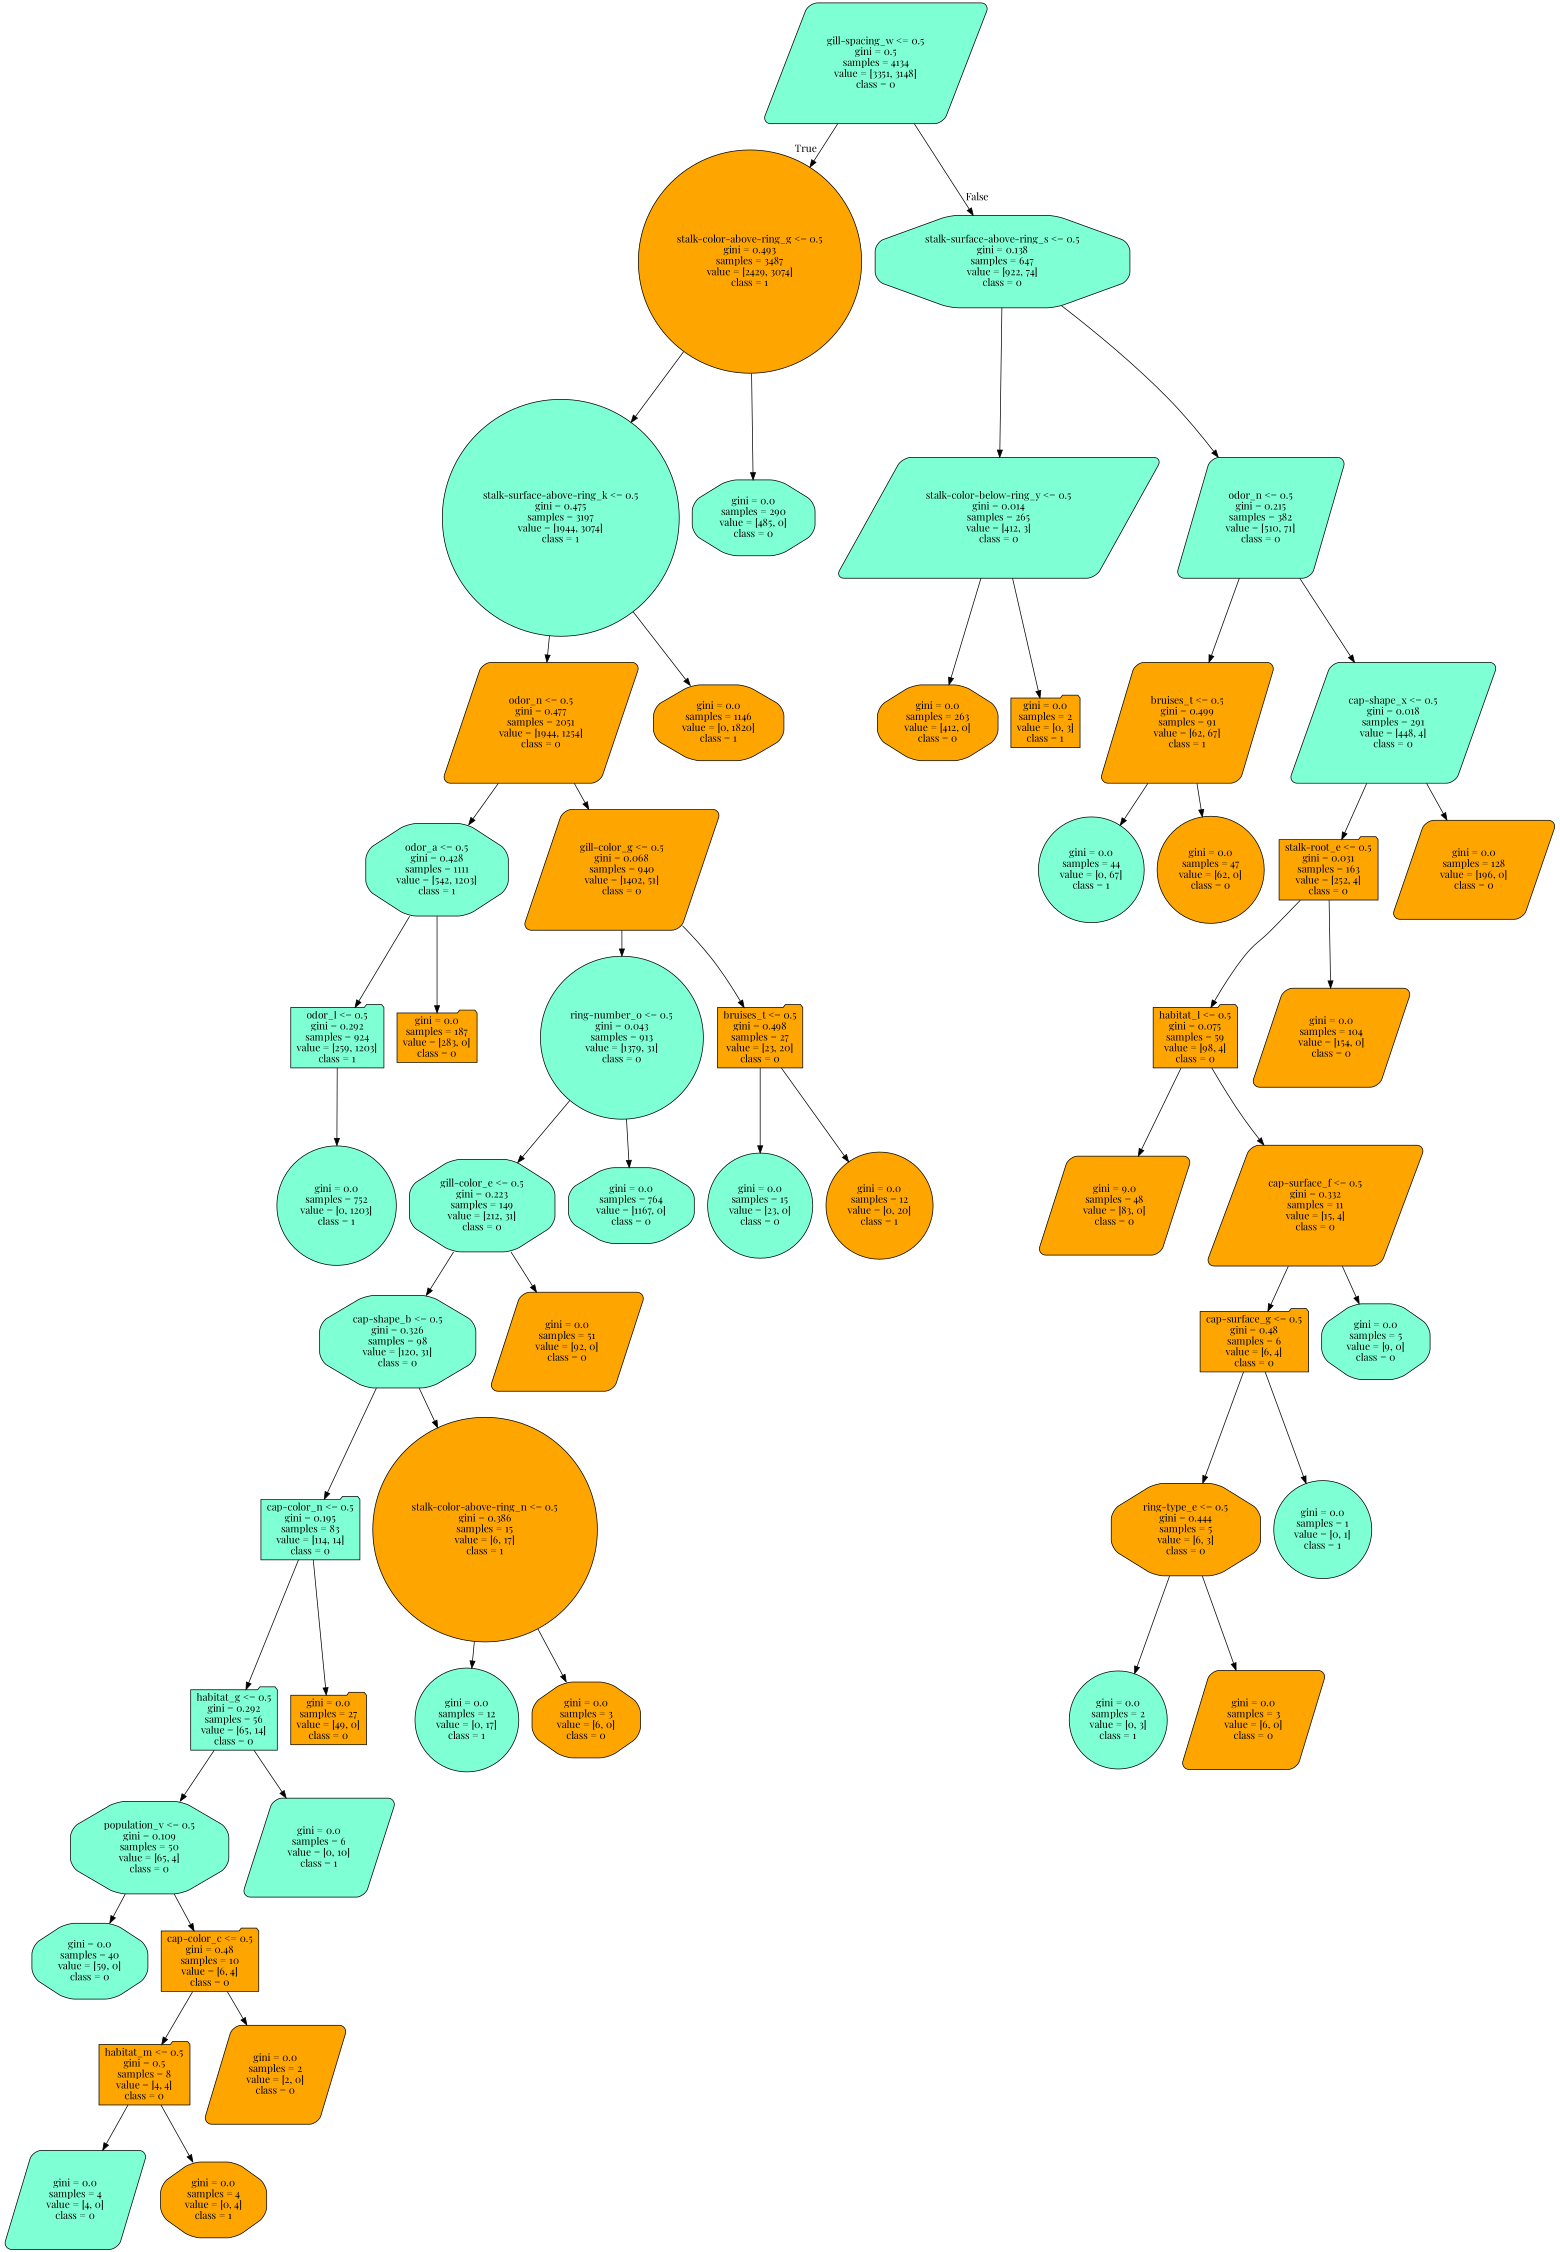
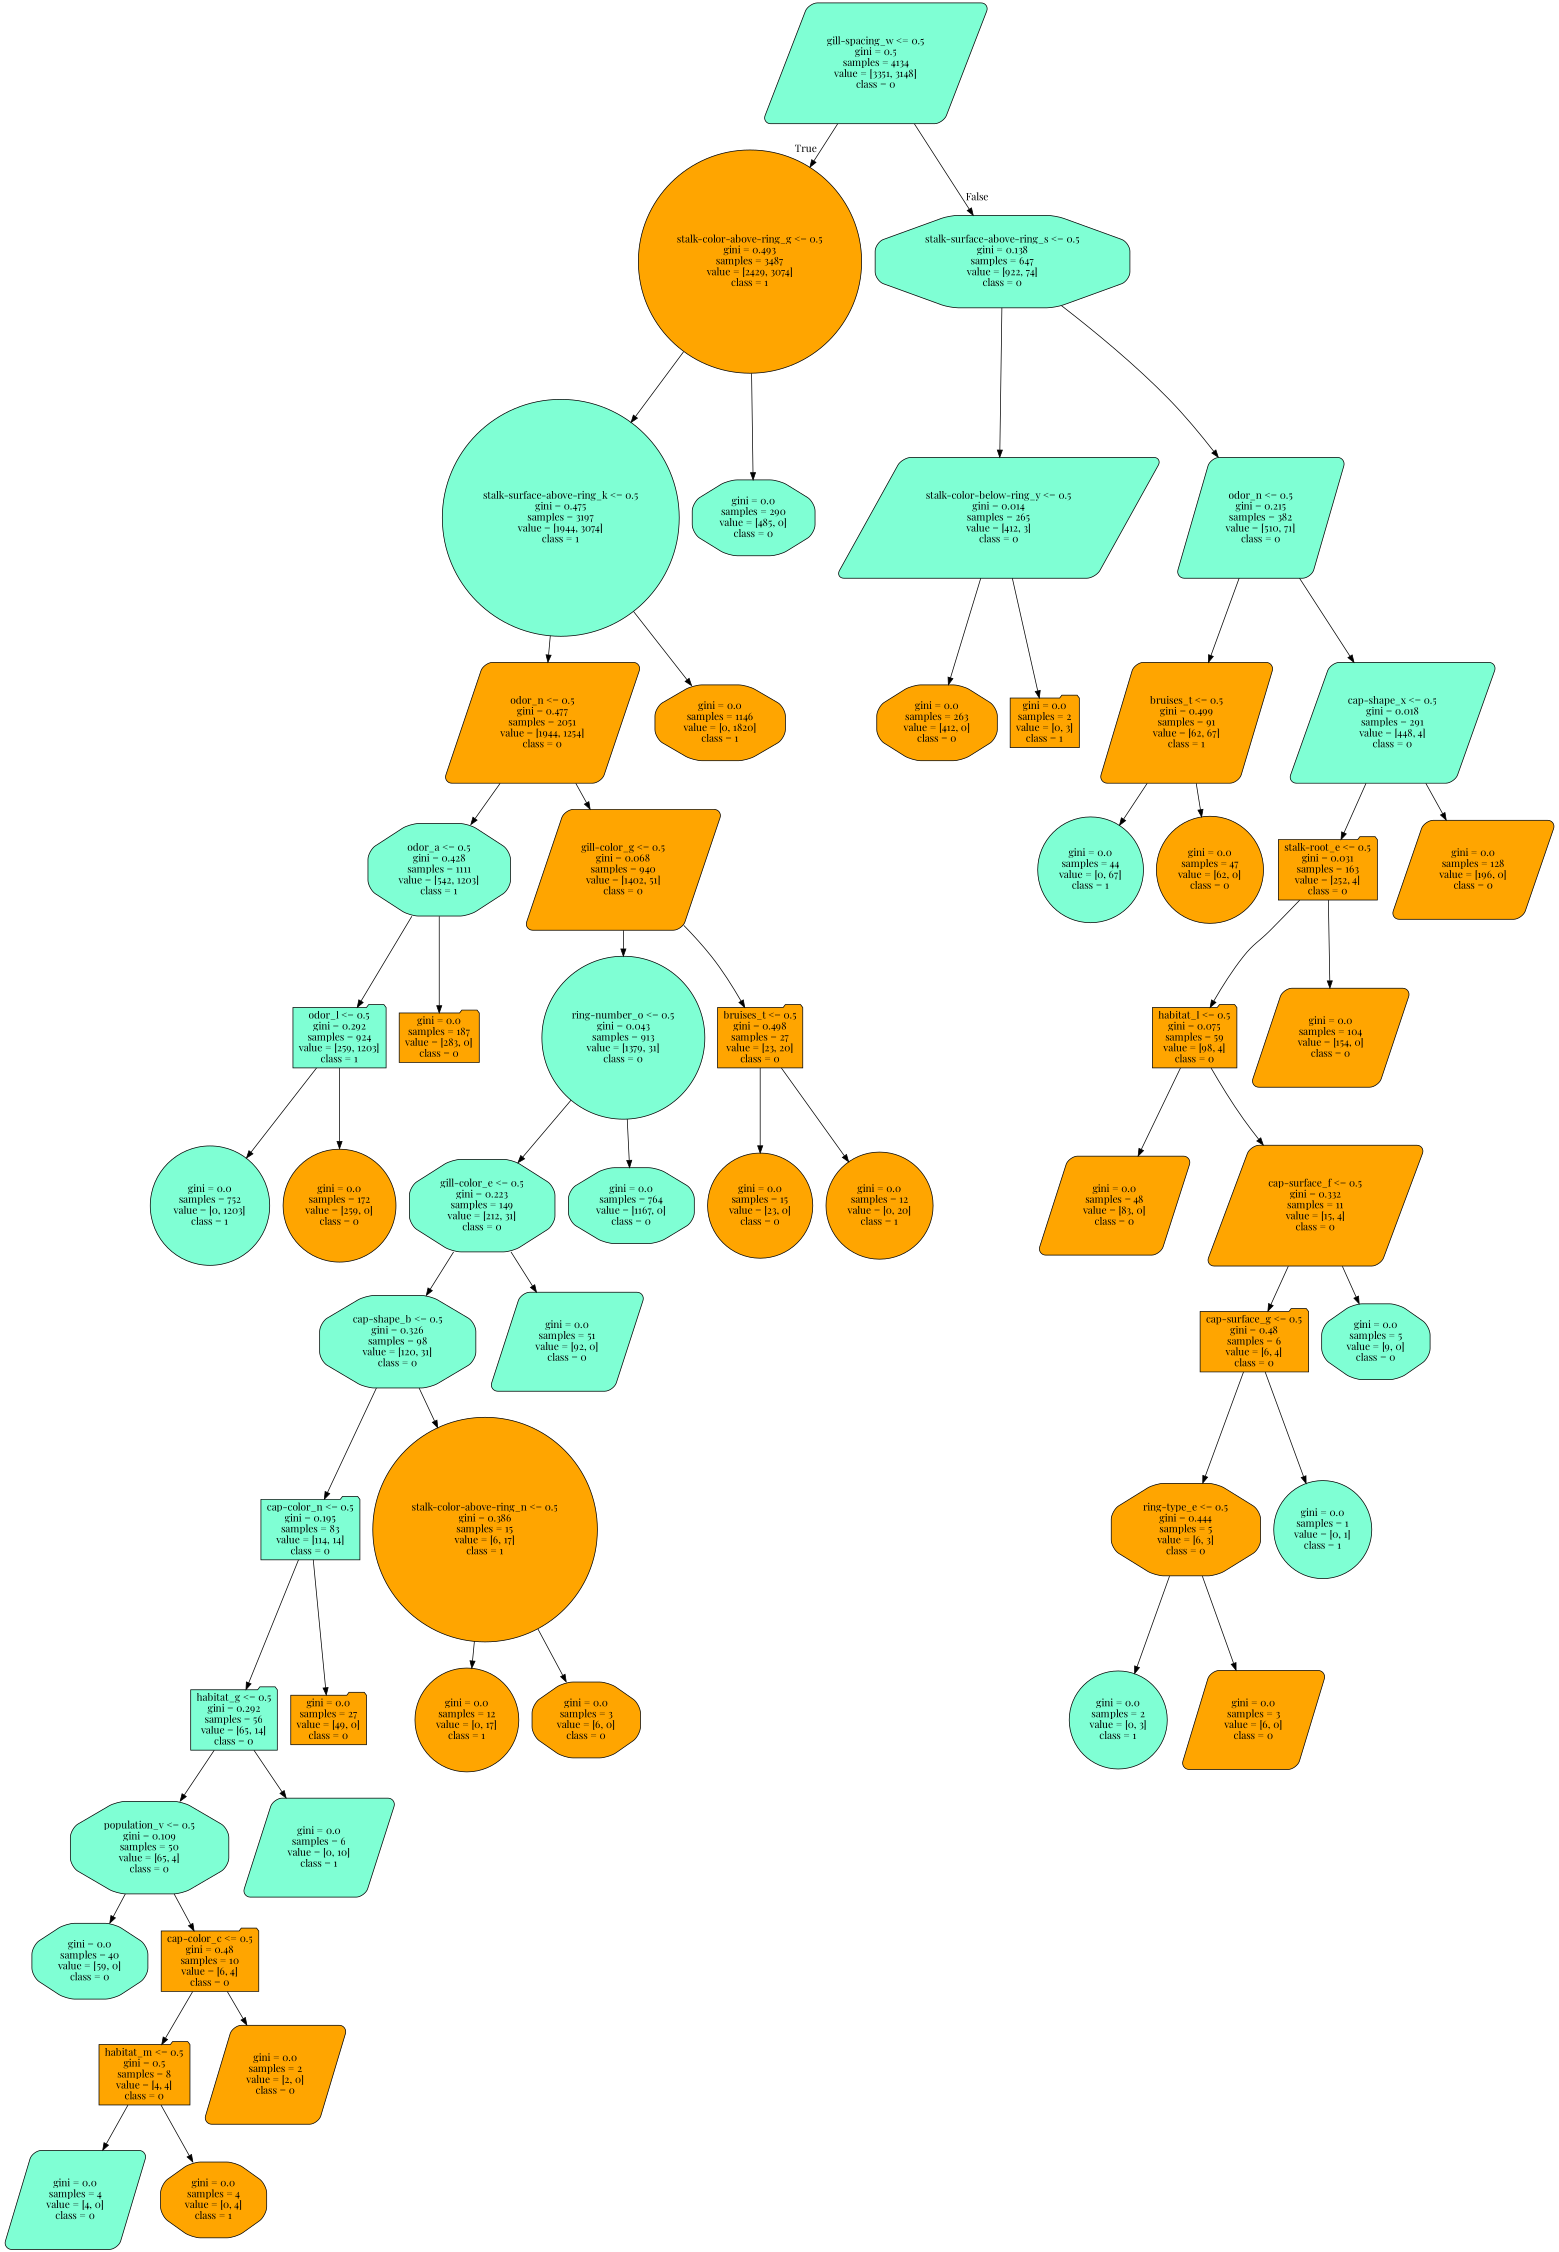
node "gini = 0.0 samples = 172 value = [259, 0] class = 0": added
node "gini = 0.0 samples = 15 value = [23, 0] class = 0": fillcolor aquamarine -> orange
node "gini = 9.0 samples = 48 value = [83, 0] class = 0": label "gini = 9.0 samples = 48 value = [83, 0] class = 0" -> "gini = 0.0 samples = 48 value = [83, 0] class = 0"
node "gini = 0.0 samples = 51 value = [92, 0] class = 0": fillcolor orange -> aquamarine
node "gini = 0.0 samples = 12 value = [0, 17] class = 1": fillcolor aquamarine -> orange
